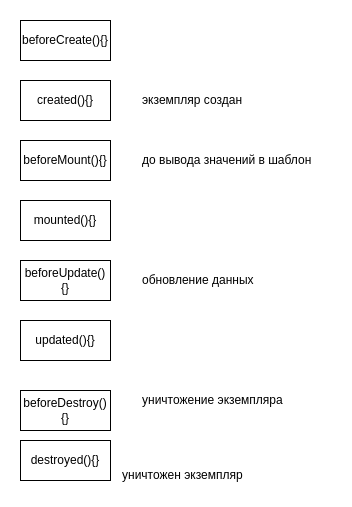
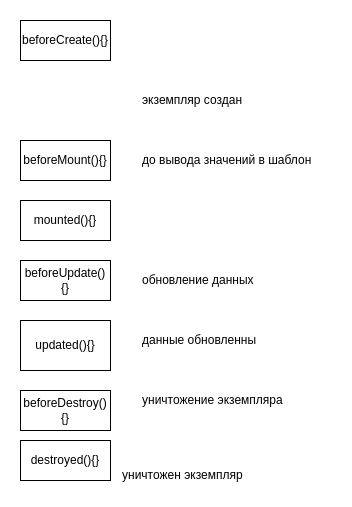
node "created(){}": removed
node "updated(){}": size 90x40 -> 90x50
node "данные обновленны": added
